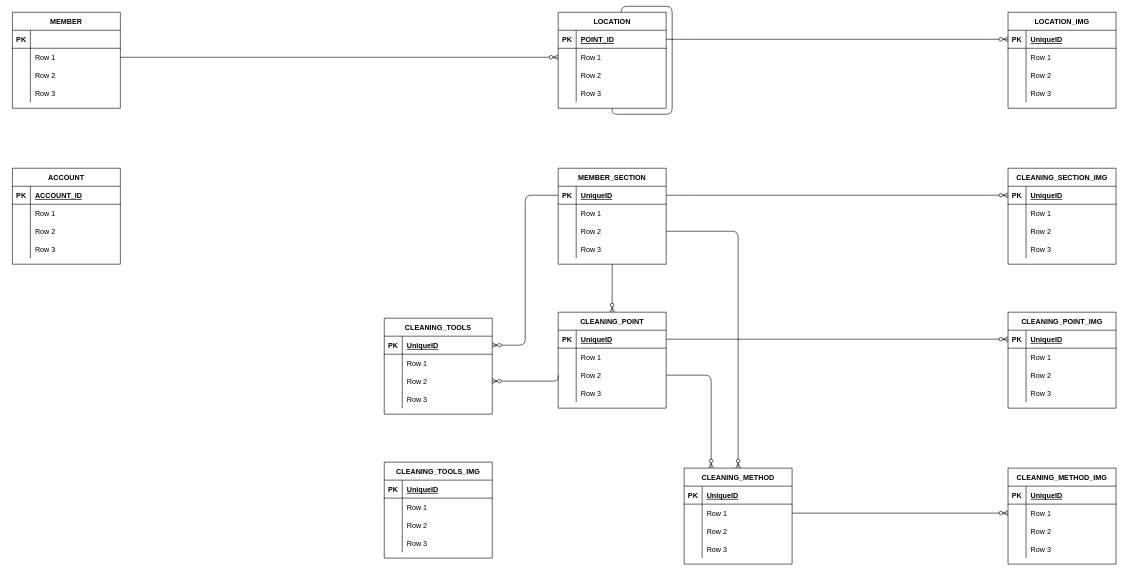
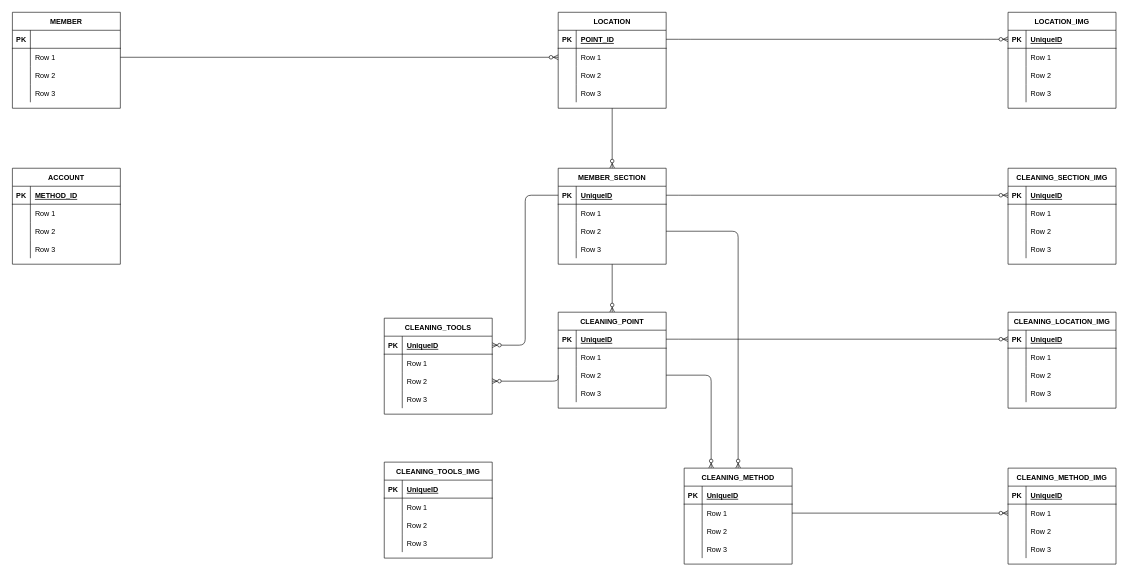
edge "LOCATION" -> "POINT_ID": now "LOCATION" -> "MEMBER_SECTION"
node "ACCOUNT_ID": label "ACCOUNT_ID" -> "METHOD_ID"
node "CLEANING_POINT_IMG": label "CLEANING_POINT_IMG" -> "CLEANING_LOCATION_IMG"
